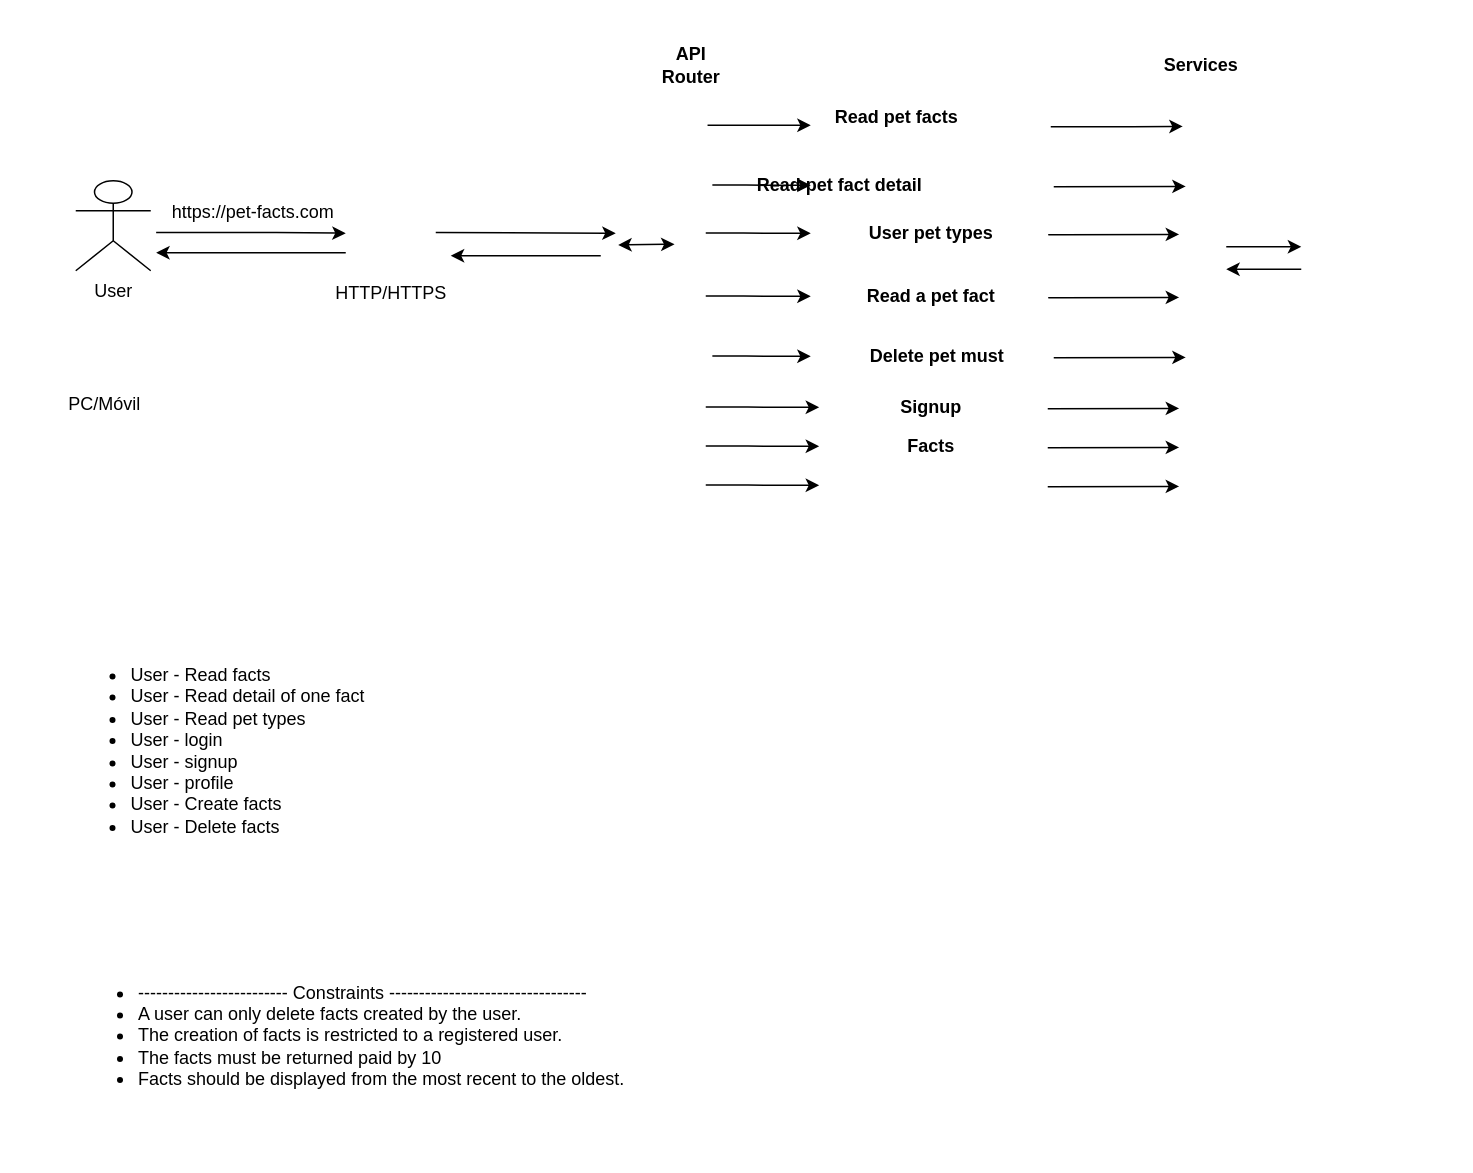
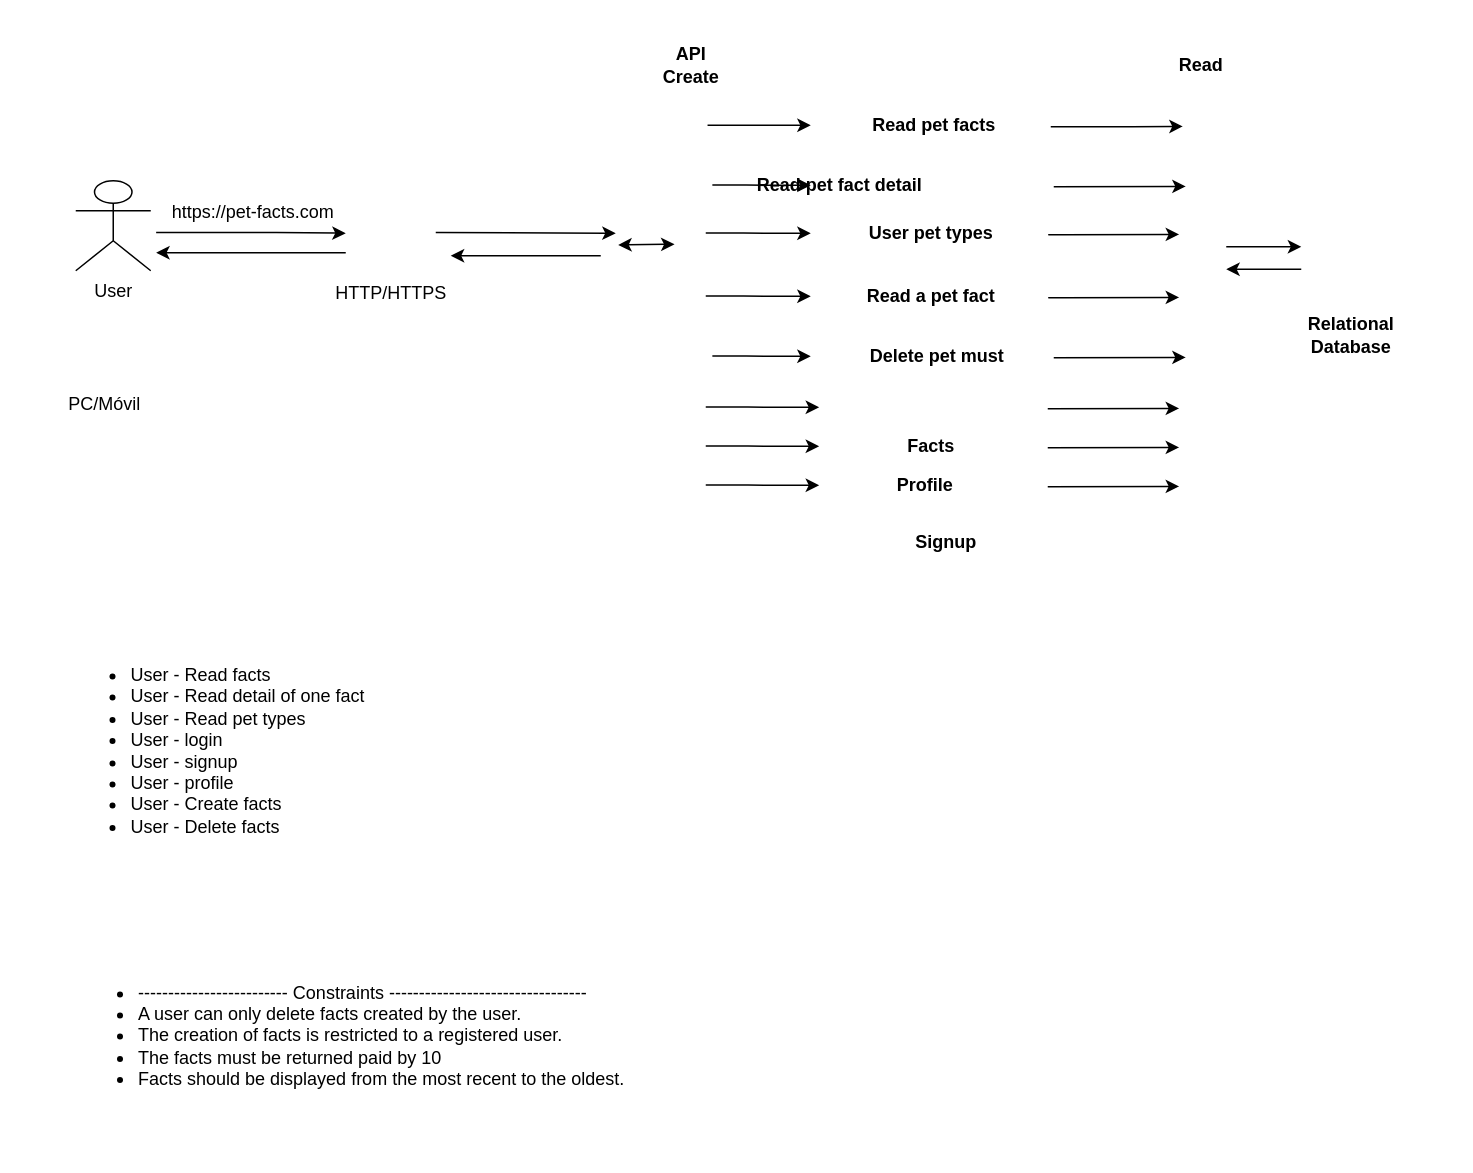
node "API Router": label "API Router" -> "API Create"
node "Services": label "Services" -> "Read"
node "Read pet facts": moved (896, 118) -> (934, 125)
node "Relational Database": added
node "Signup": moved (930, 407) -> (945, 542)
node "Profile": added
